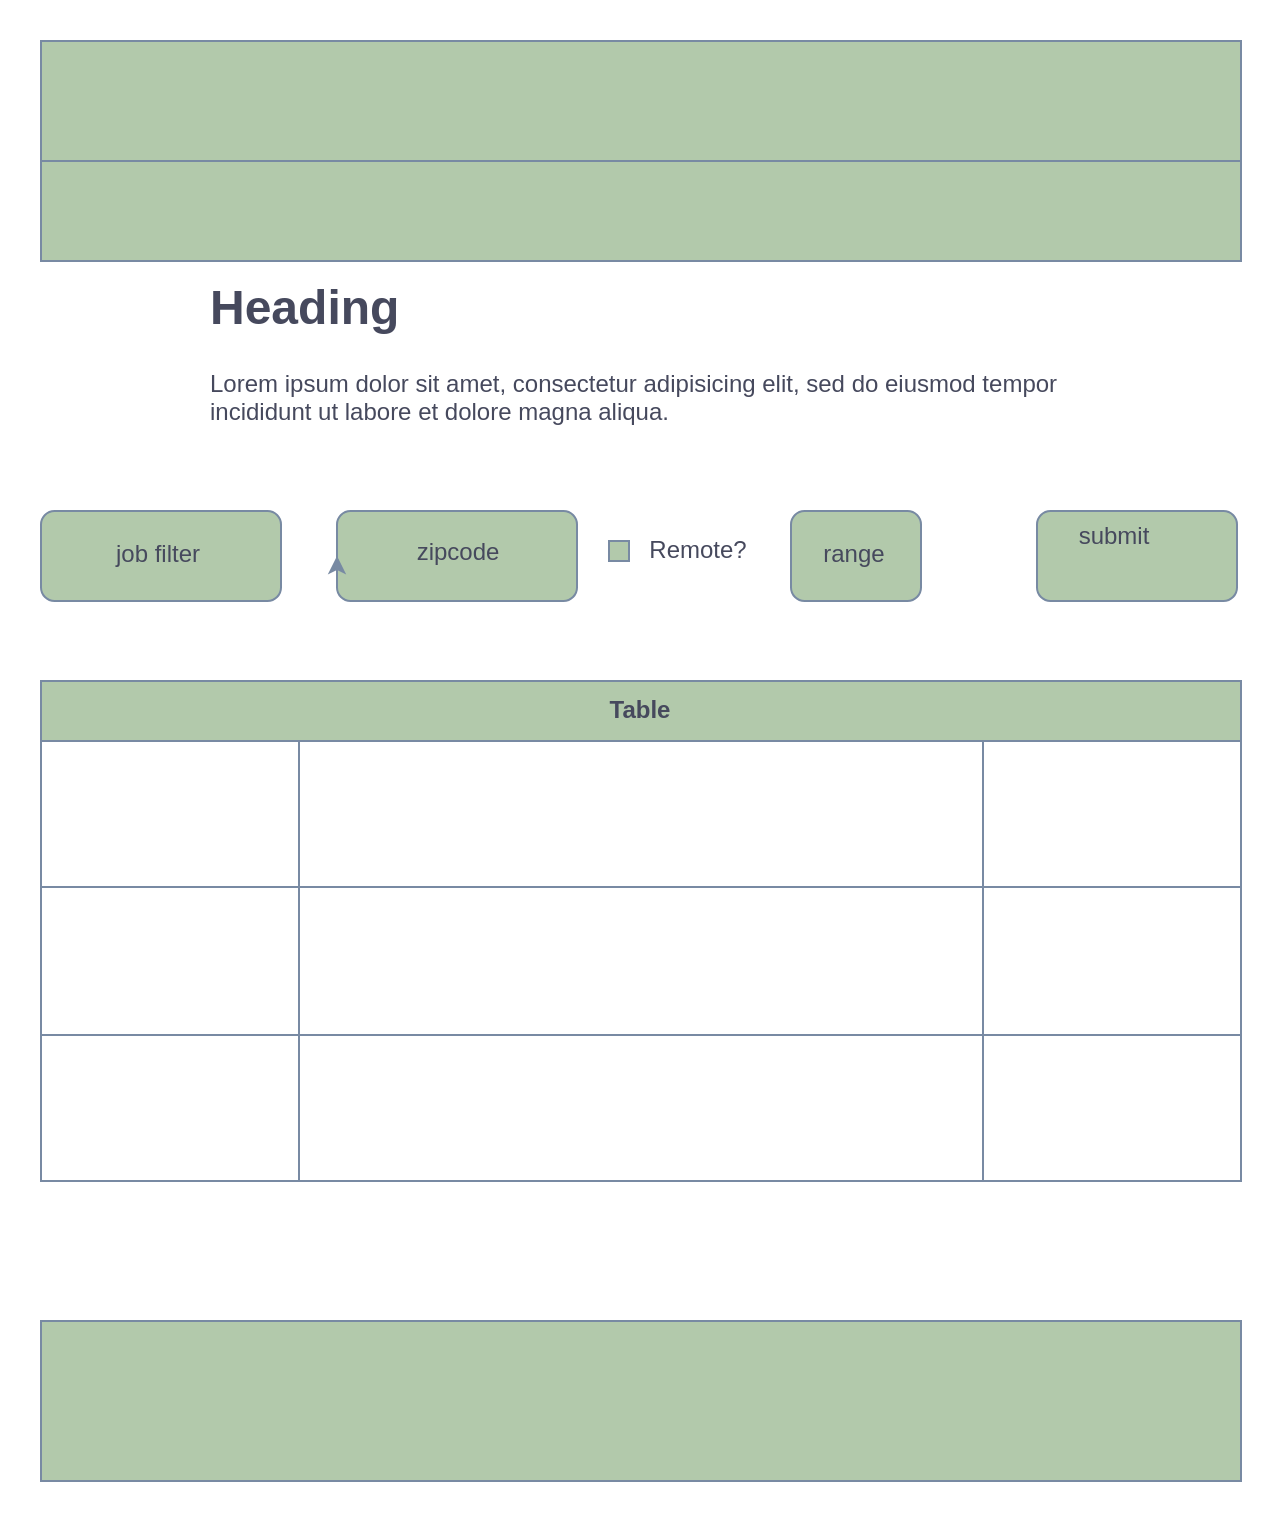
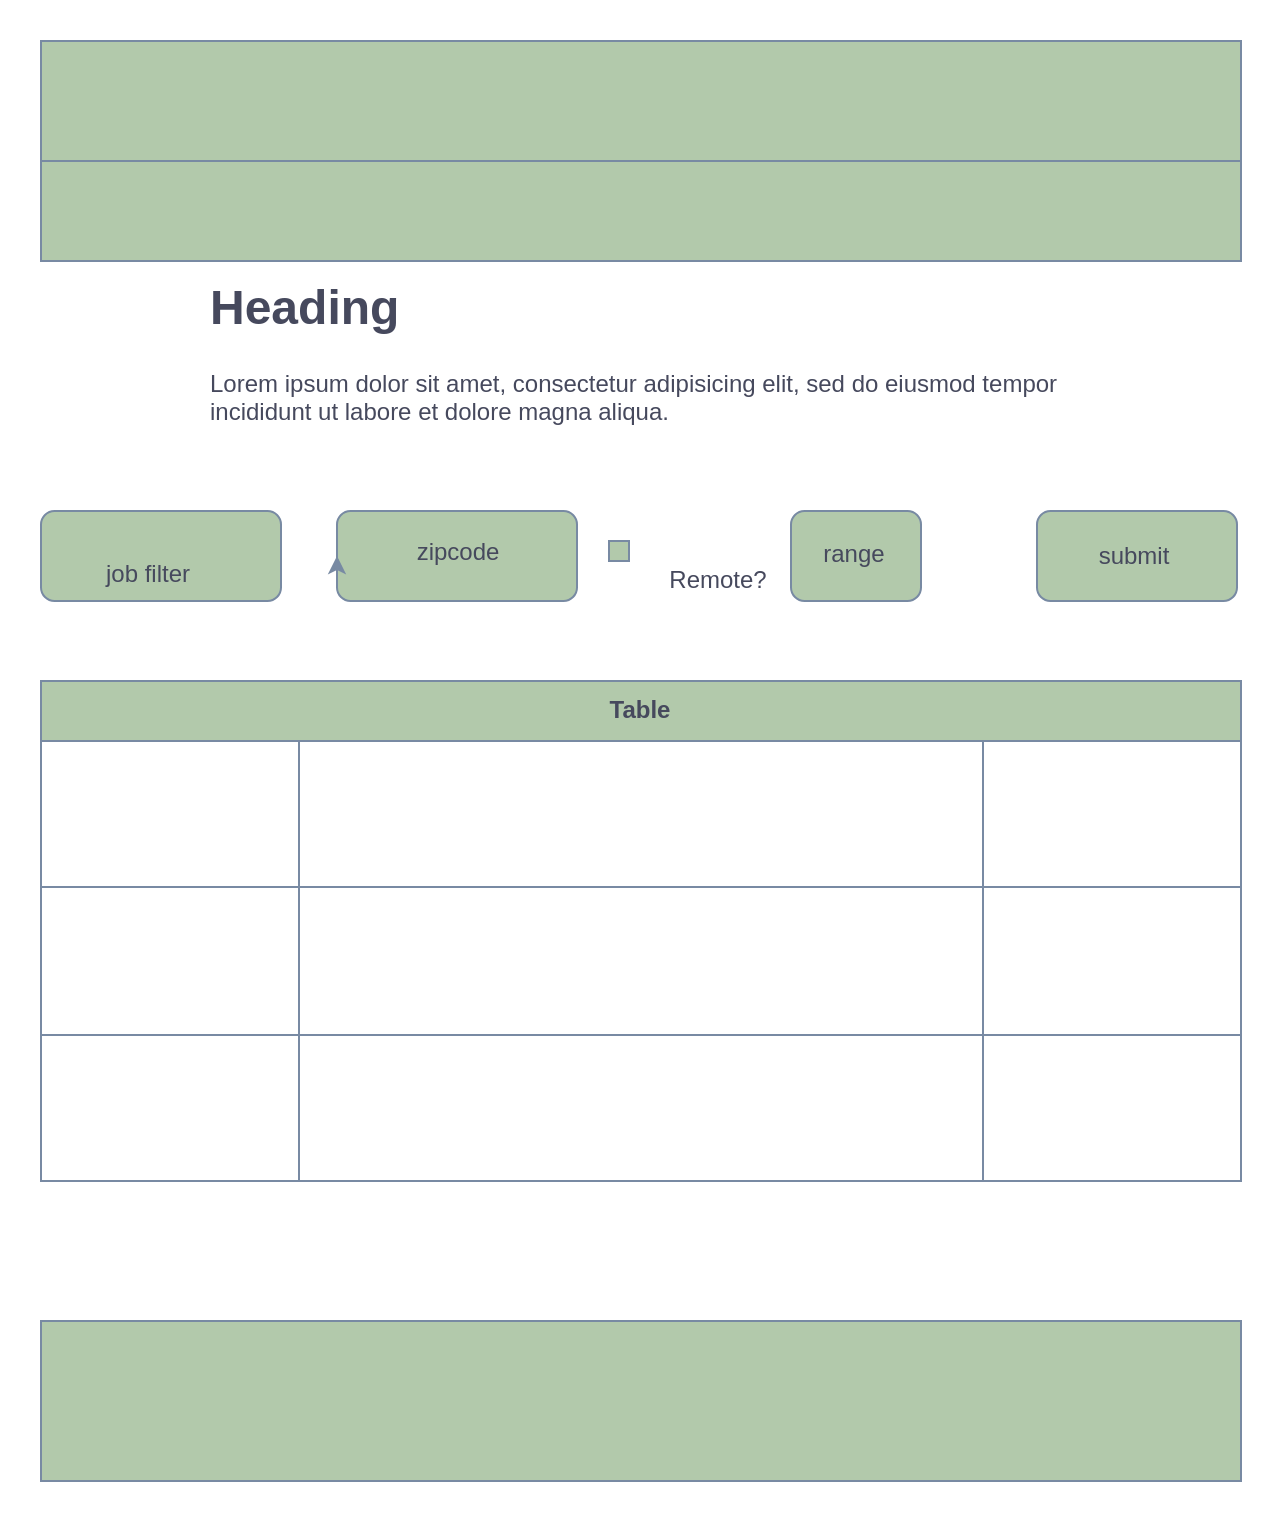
node "submit": moved (1115, 537) -> (1135, 557)
node "Remote?": moved (699, 551) -> (719, 581)
node "job filter": moved (159, 555) -> (149, 575)
